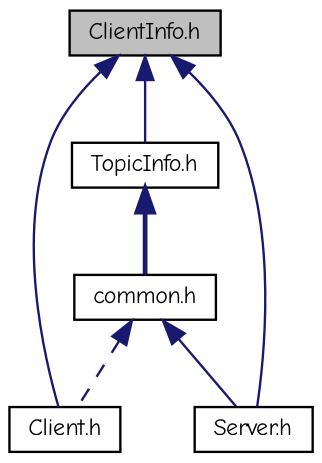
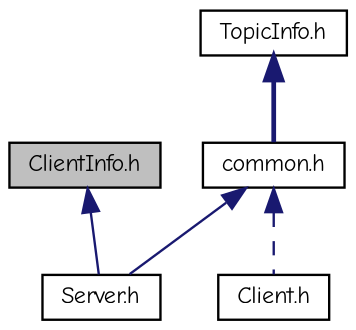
edge "TopicInfo.h" -> "ClientInfo.h": removed
edge "Client.h" -> "ClientInfo.h": removed
